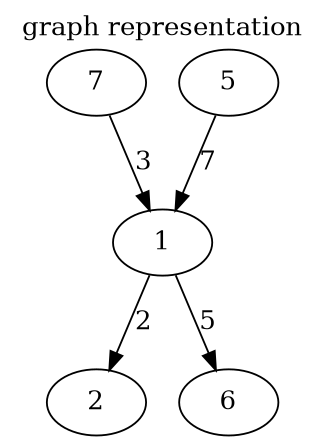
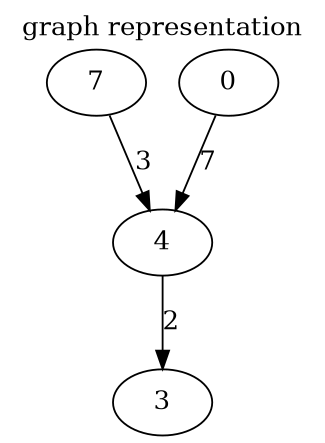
node "5": label "5" -> "0"
node "1": label "1" -> "4"
node "2": label "2" -> "3"
node "6": removed
